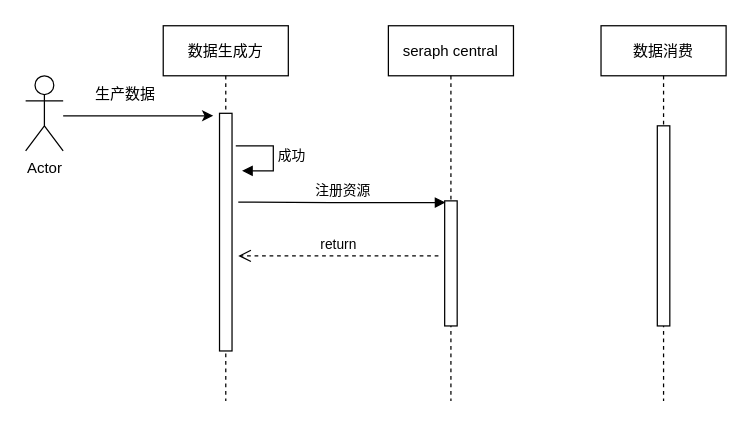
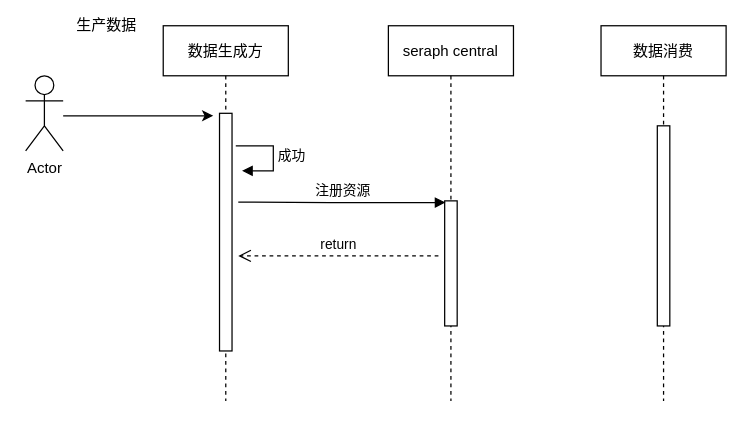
node "生产数据": moved (126, 94) -> (107, 26)
